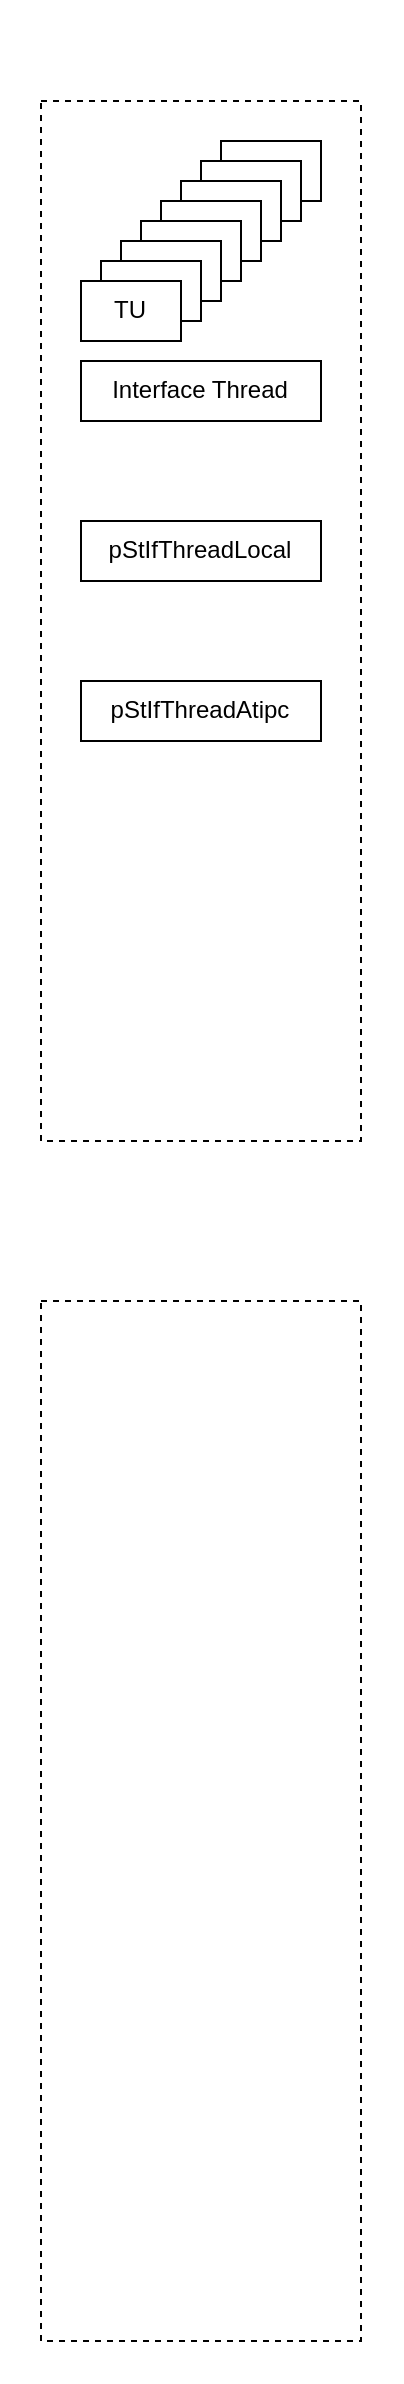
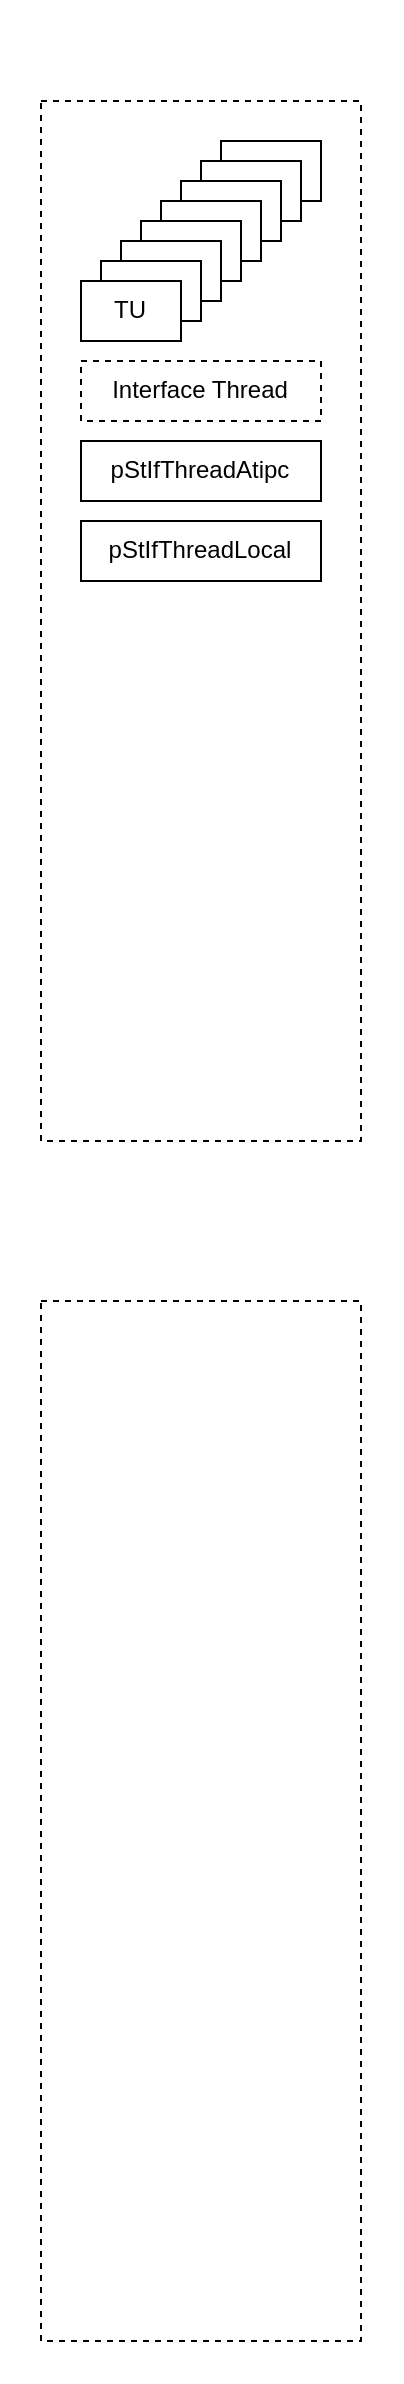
node "Interface Thread": style solid -> dashed
node "pStIfThreadAtipc": moved (201, 711) -> (201, 471)
